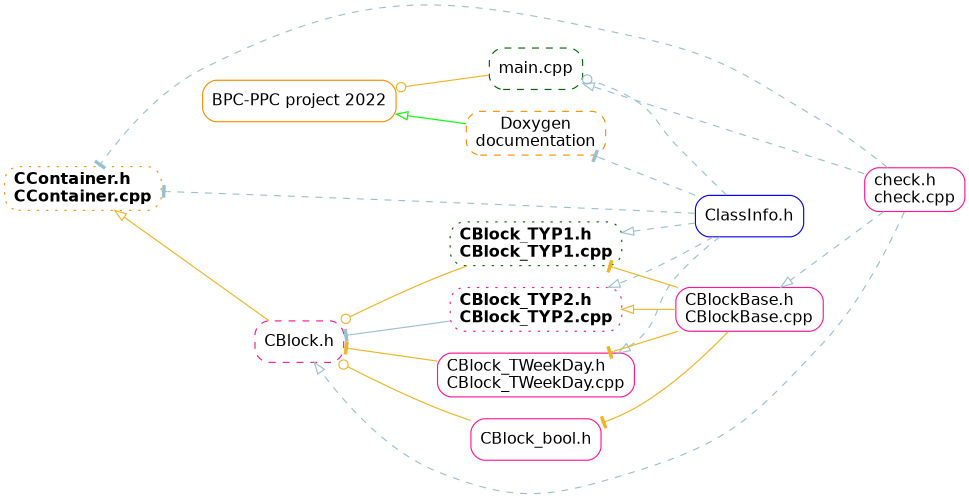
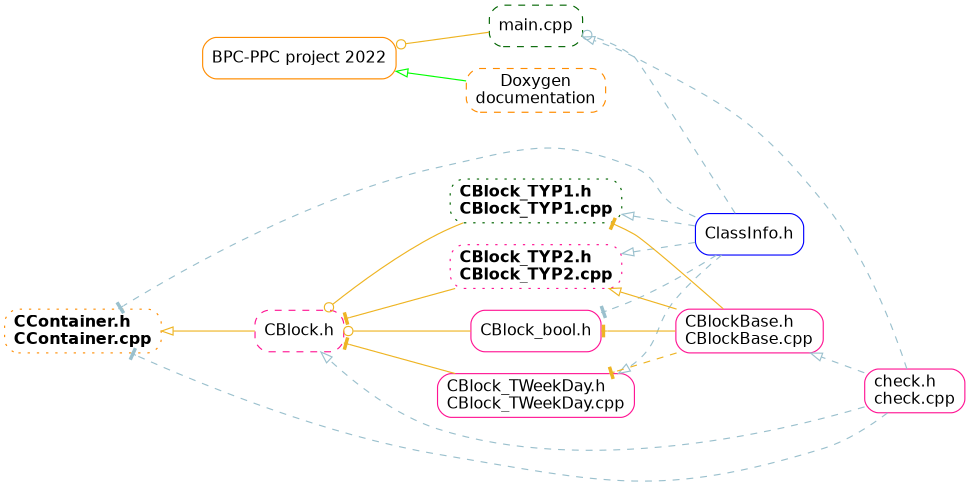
edge "ClassInfo.h" -> "Doxygen documentation": now "ClassInfo.h" -> "CBlock_bool.h"
edge "CBlock_TYP2.h CBlock_TYP2.cpp" -> "CBlock.h": color lightblue3 -> goldenrod2
edge "CBlockBase.h CBlockBase.cpp" -> "CBlock_TWeekDay.h CBlock_TWeekDay.cpp": style solid -> dashed
